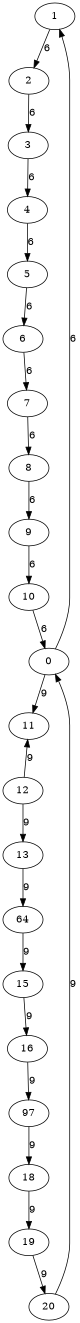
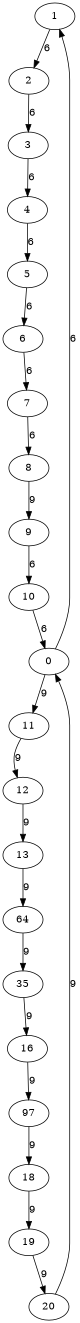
edge "8" -> "9": label "6" -> "9"
edge "12" -> "11": reversed
node "15": label "15" -> "35"
